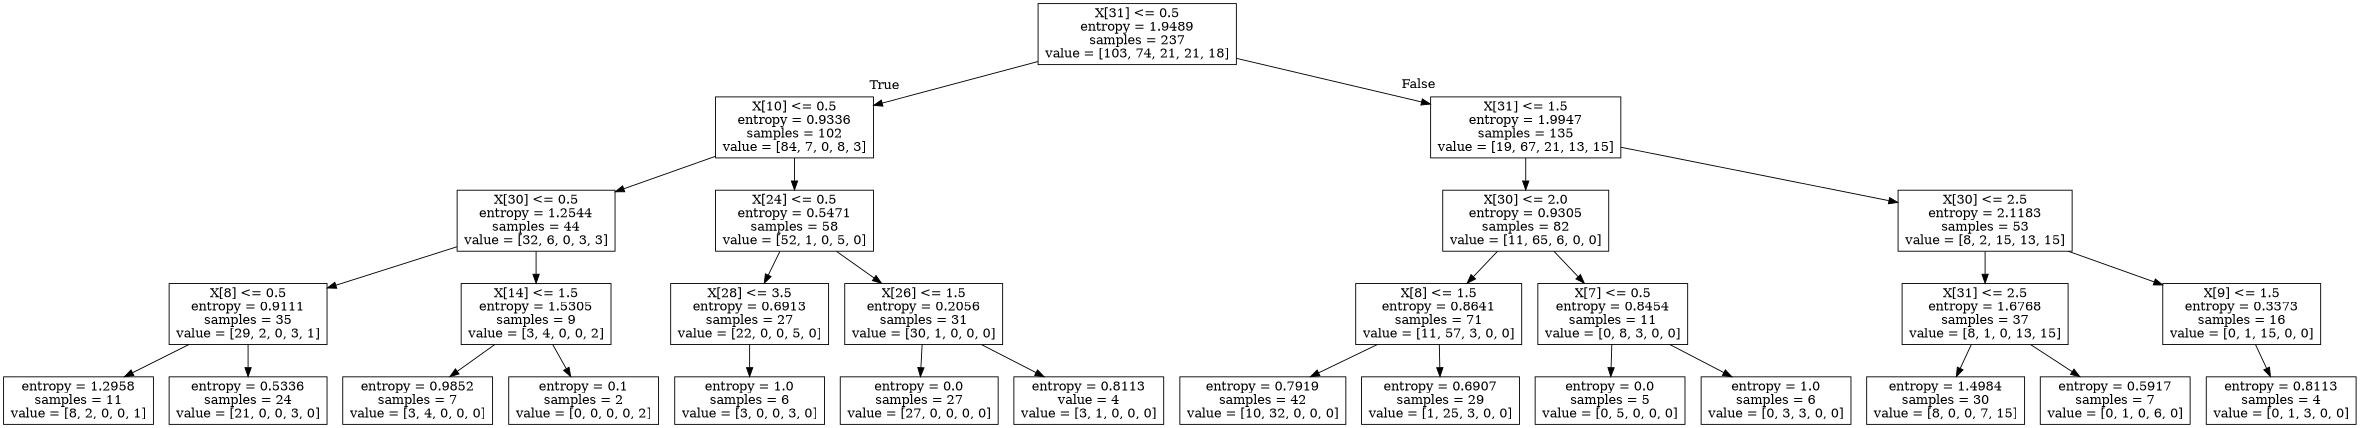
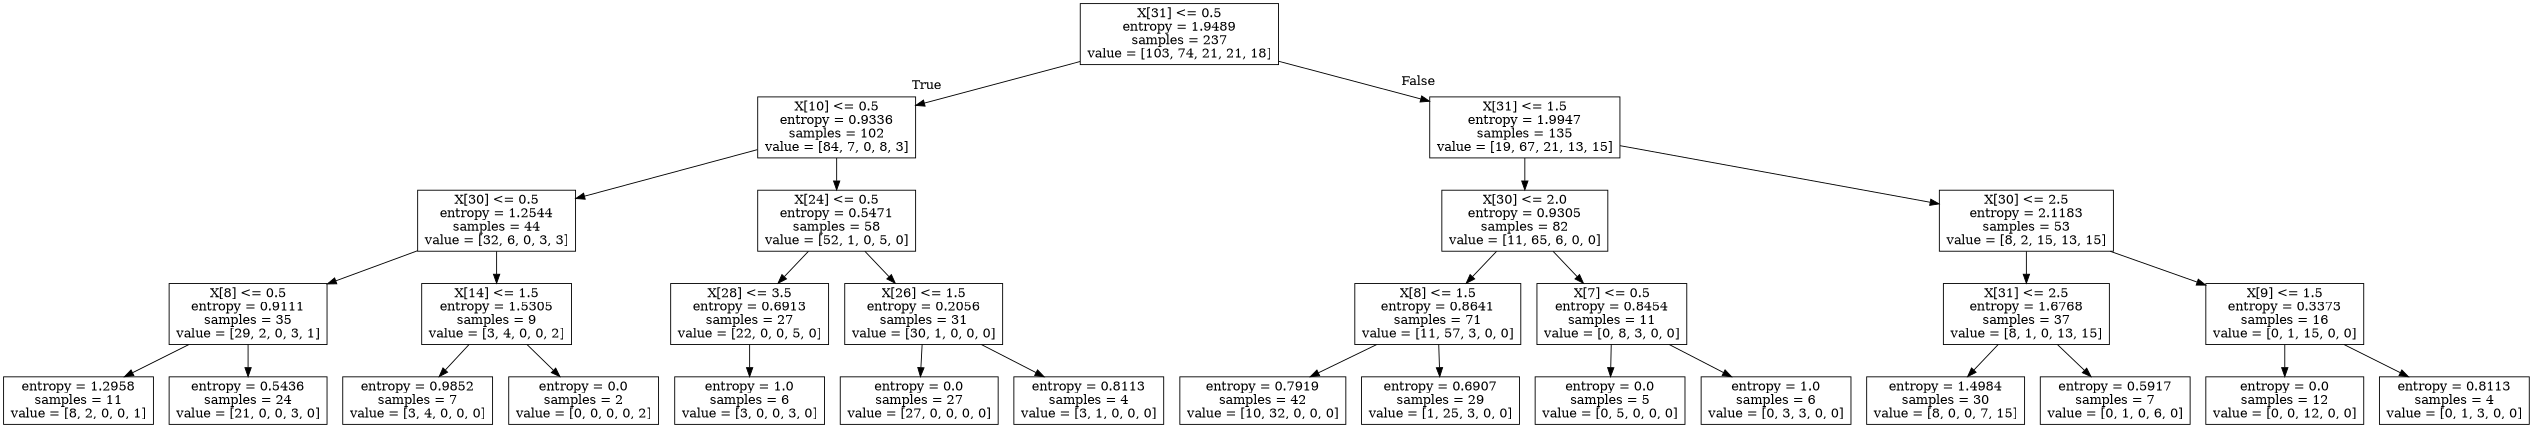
node "entropy = 0.5336 samples = 24 value = [21, 0, 0, 3, 0]": label "entropy = 0.5336 samples = 24 value = [21, 0, 0, 3, 0]" -> "entropy = 0.5436 samples = 24 value = [21, 0, 0, 3, 0]"
node "entropy = 0.1 samples = 2 value = [0, 0, 0, 0, 2]": label "entropy = 0.1 samples = 2 value = [0, 0, 0, 0, 2]" -> "entropy = 0.0 samples = 2 value = [0, 0, 0, 0, 2]"
node "entropy = 0.8113 value = 4 value = [3, 1, 0, 0, 0]": label "entropy = 0.8113 value = 4 value = [3, 1, 0, 0, 0]" -> "entropy = 0.8113 samples = 4 value = [3, 1, 0, 0, 0]"
node "entropy = 0.0 samples = 12 value = [0, 0, 12, 0, 0]": added
